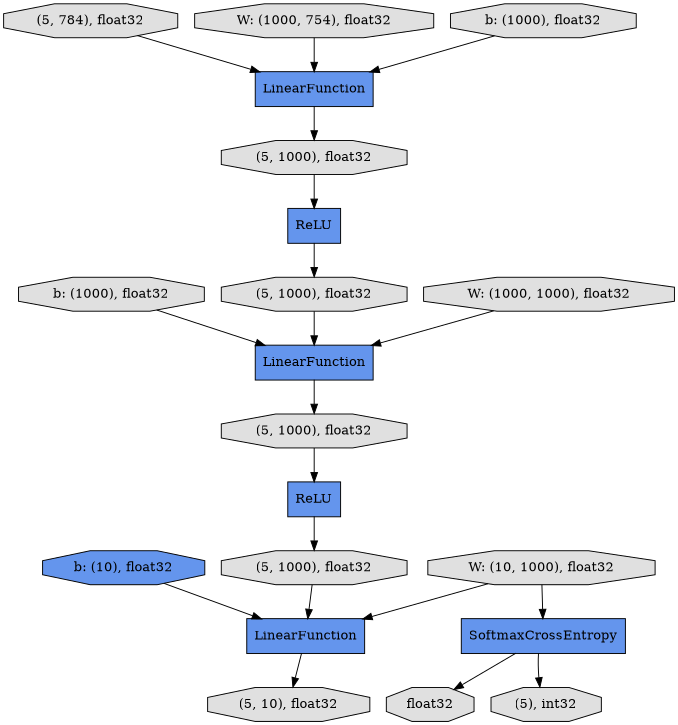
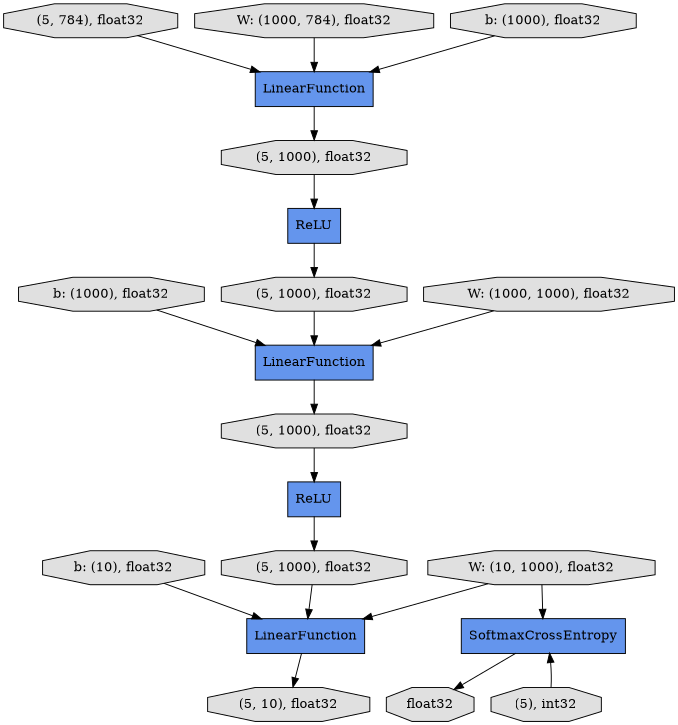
node "W: (1000, 754), float32": label "W: (1000, 754), float32" -> "W: (1000, 784), float32"
node "b: (10), float32": fillcolor #6495ed -> #e0e0e0
edge "SoftmaxCrossEntropy" -> "(5), int32": reversed
